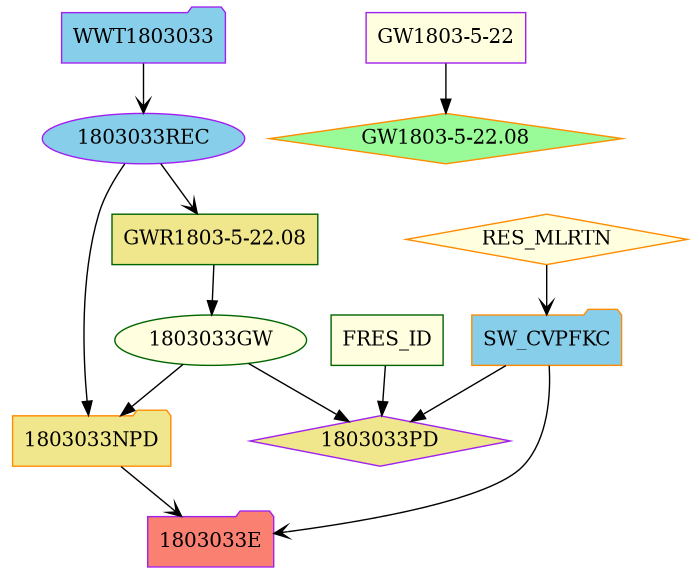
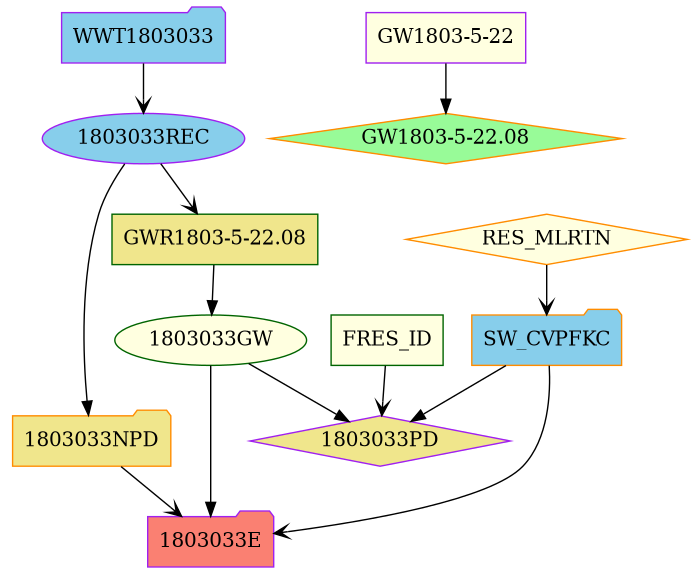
edge "FRES_ID" -> "1803033PD": arrowhead normal -> vee
edge "1803033GW" -> "1803033NPD": now "1803033GW" -> "1803033E"
